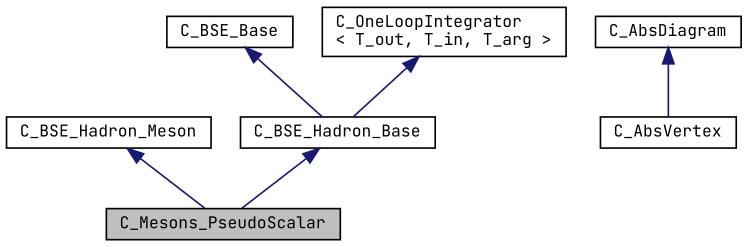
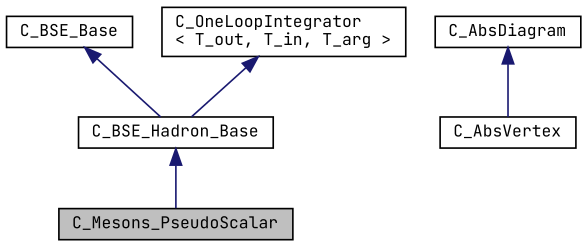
node "C_BSE_Hadron_Meson": removed
